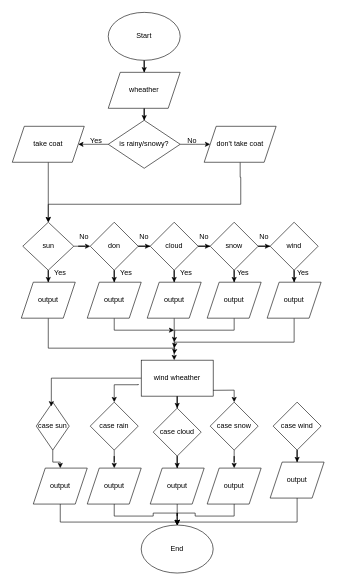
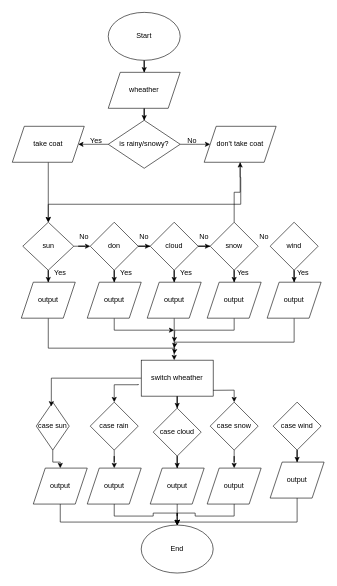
edge "snow" -> "wind": now "snow" -> "don't take coat"
node "wind wheather": label "wind wheather" -> "switch wheather"
